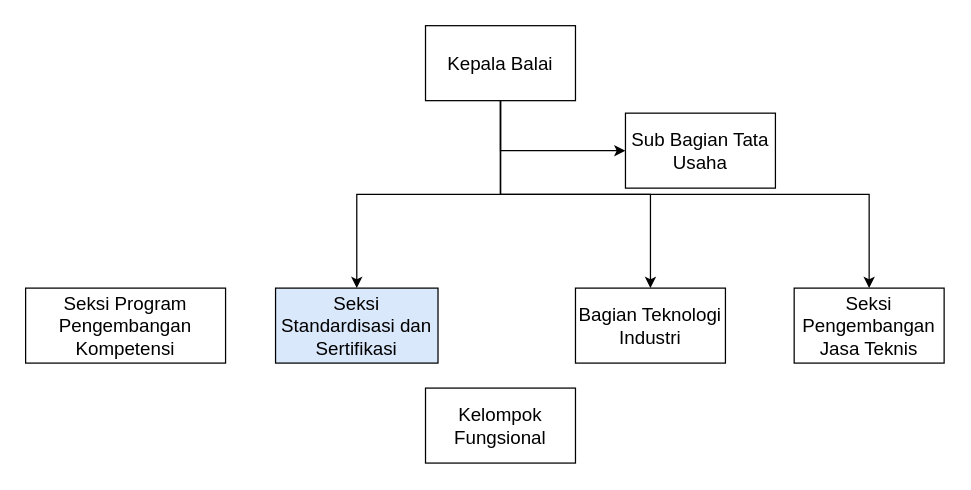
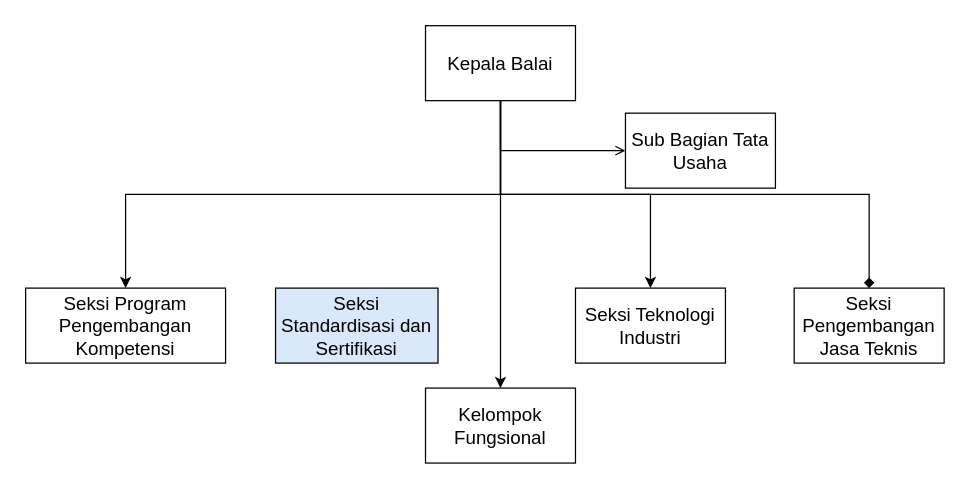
edge "Kepala Balai" -> "Sub Bagian Tata Usaha": arrowhead classic -> open
edge "Kepala Balai" -> "Seksi Program Pengembangan Kompetensi": added
edge "Kepala Balai" -> "Seksi Standardisasi dan Sertifikasi": removed
edge "Kepala Balai" -> "Seksi Pengembangan Jasa Teknis": arrowhead classic -> diamond
edge "Kepala Balai" -> "Kelompok Fungsional": added
node "Bagian Teknologi Industri": label "Bagian Teknologi Industri" -> "Seksi Teknologi Industri"
